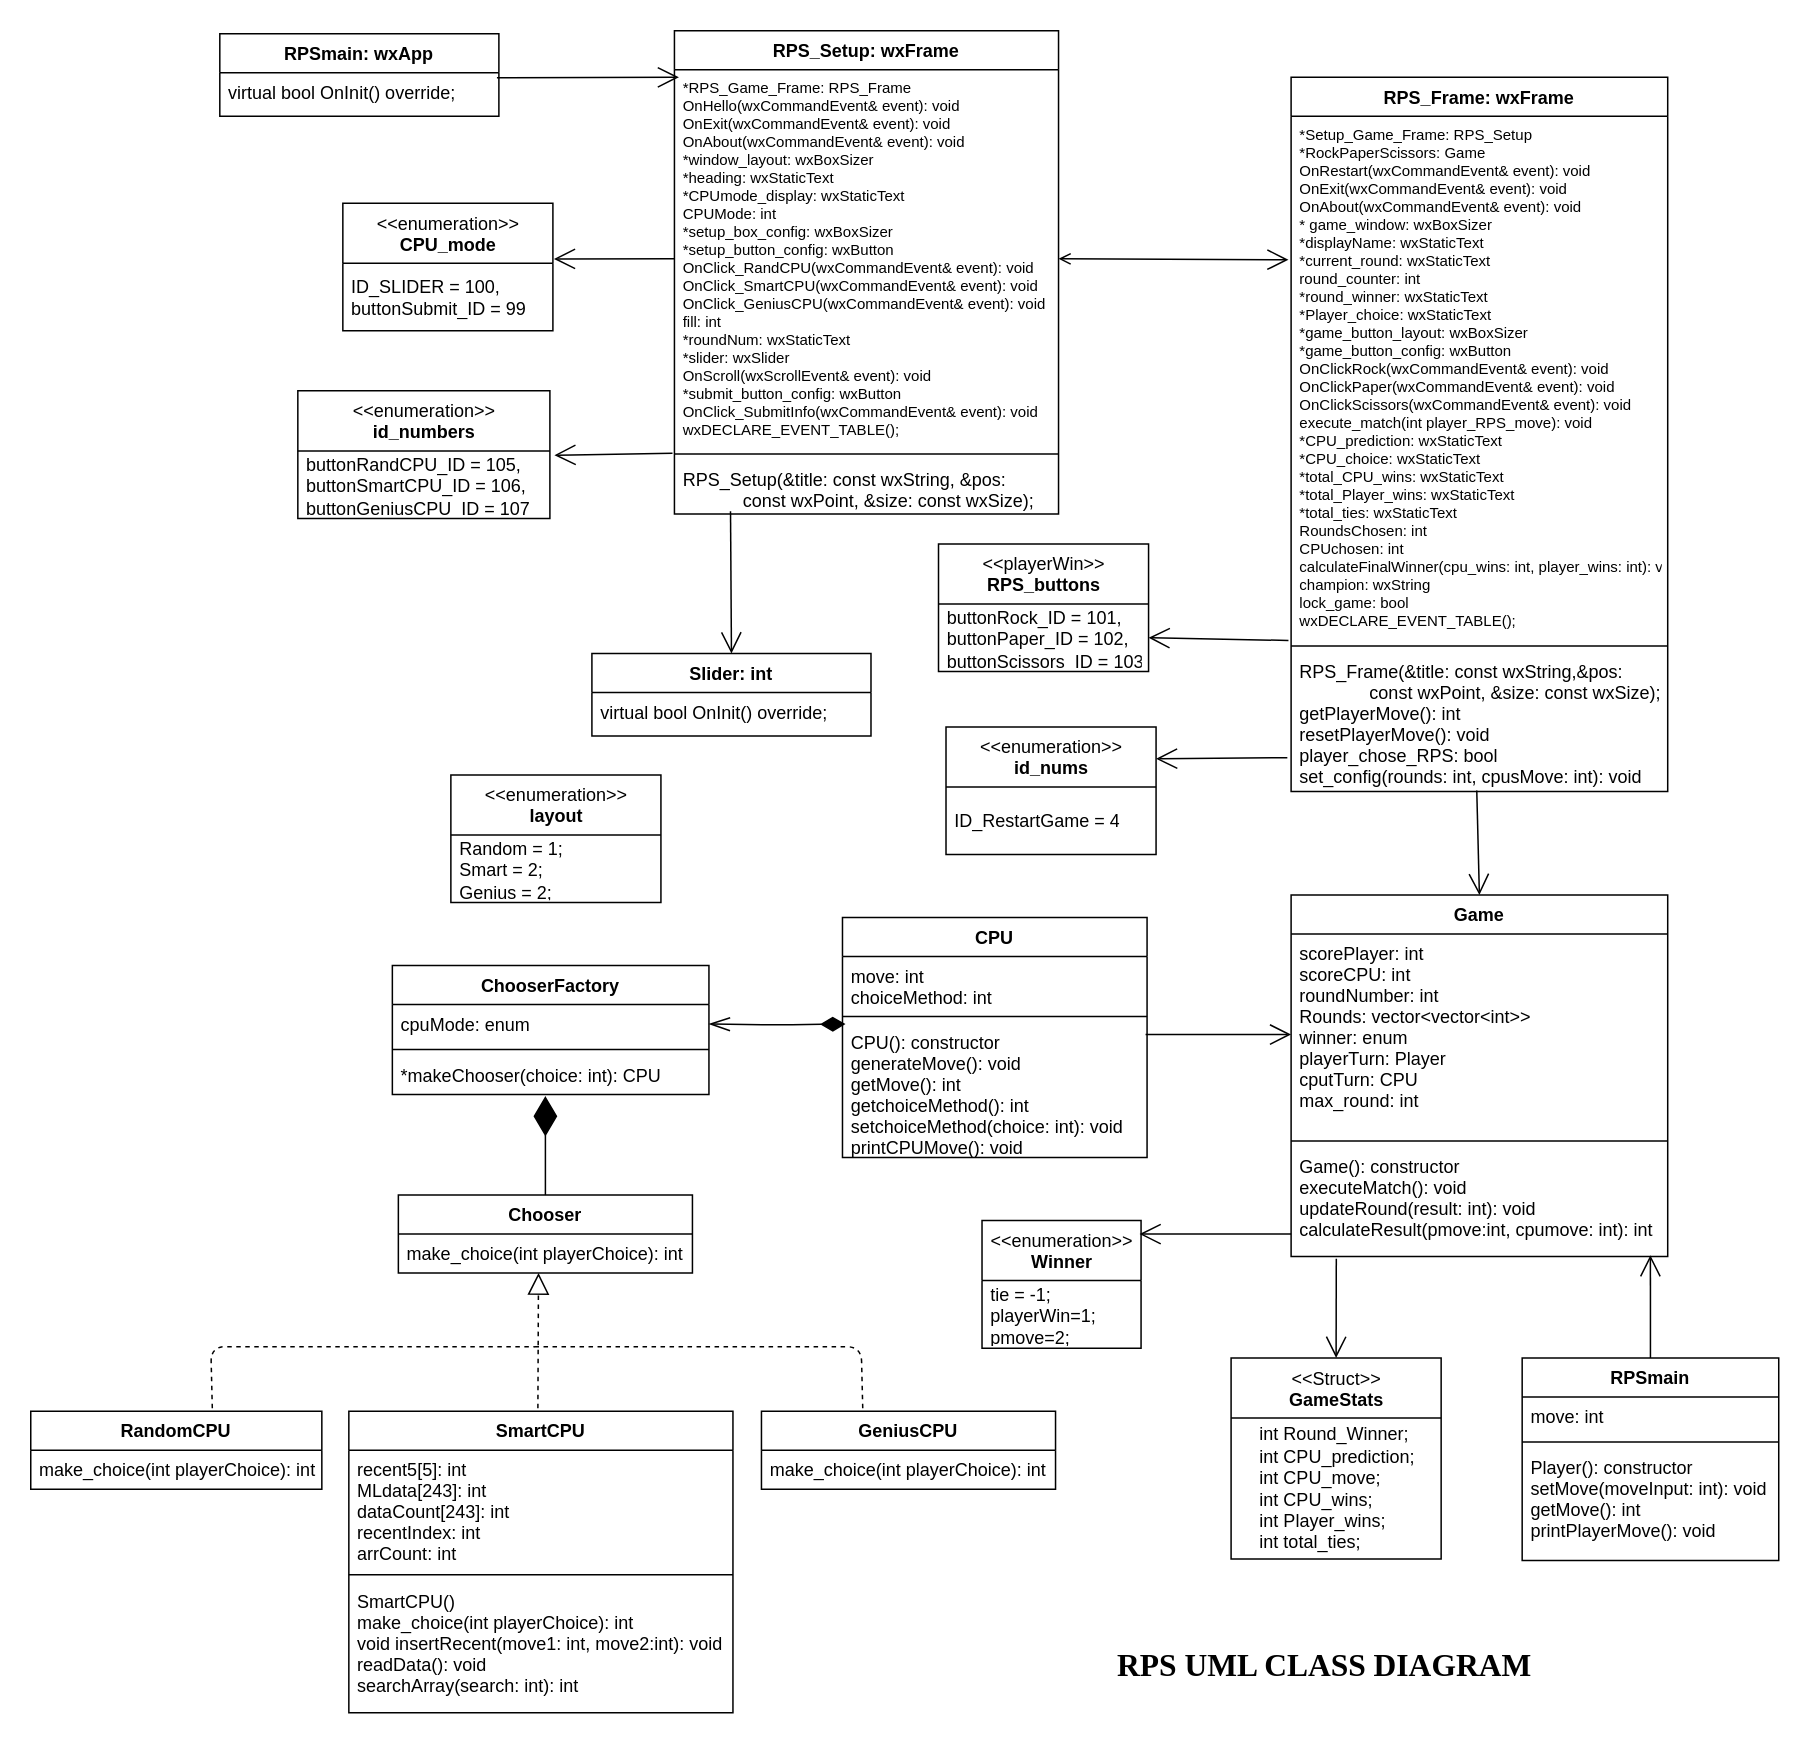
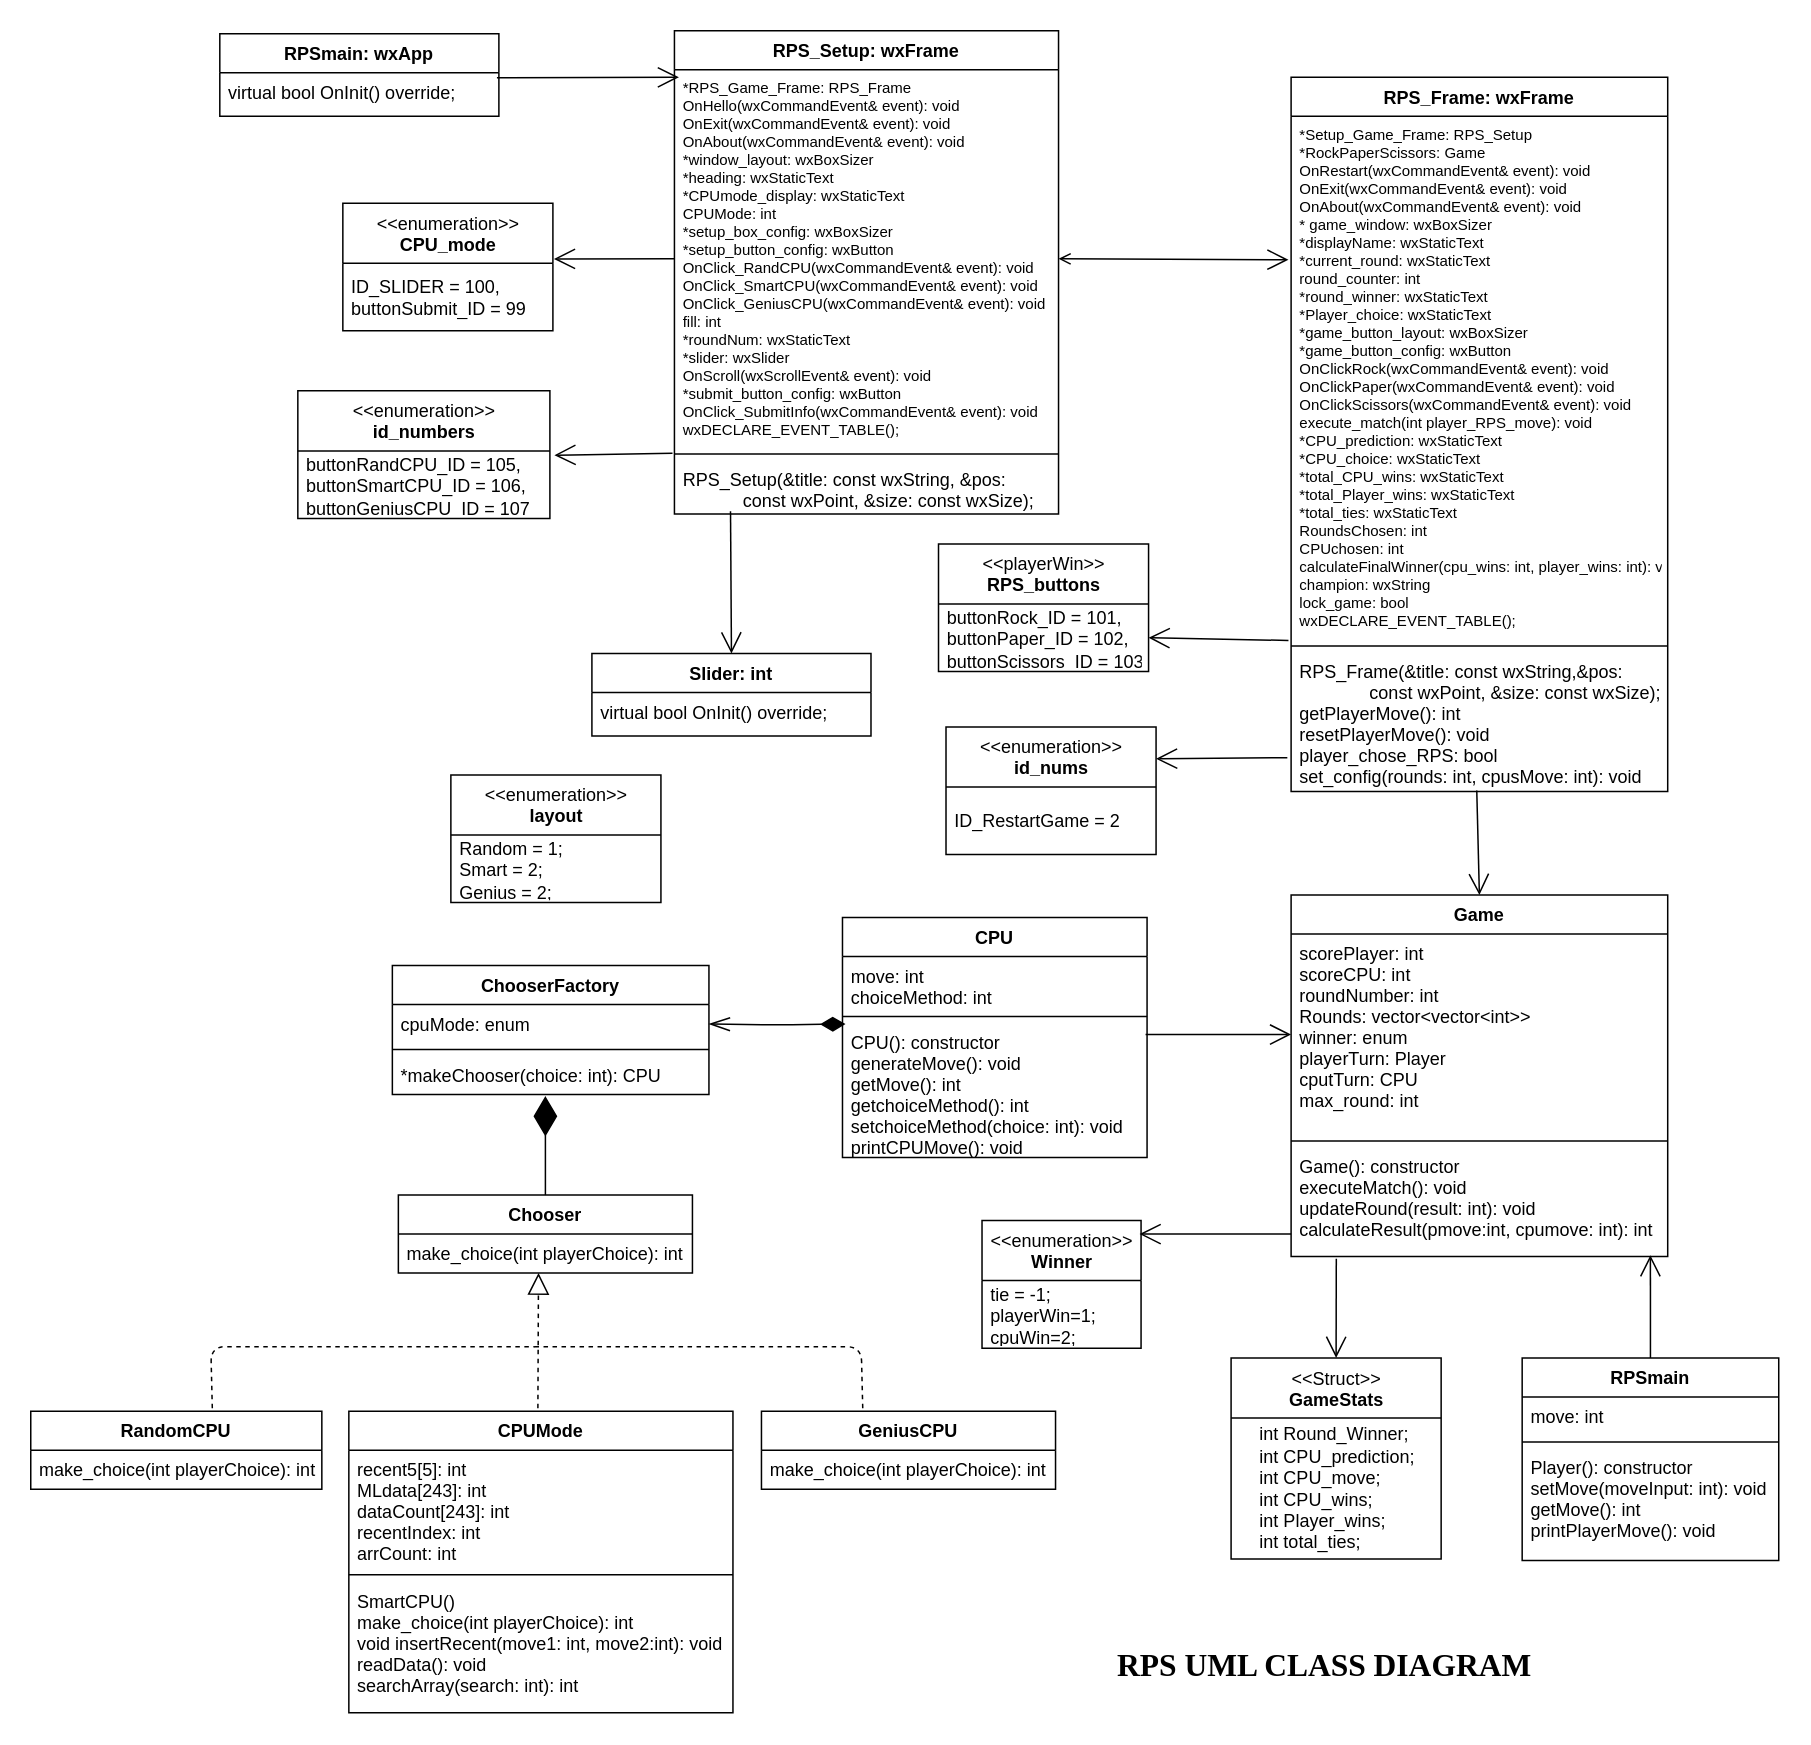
node "ID_RestartGame = 4": label "ID_RestartGame = 4" -> "ID_RestartGame = 2"
node "tie = -1; playerWin=1; pmove=2;": label "tie = -1; playerWin=1; pmove=2;" -> "tie = -1; playerWin=1; cpuWin=2;"
node "SmartCPU": label "SmartCPU" -> "CPUMode"
